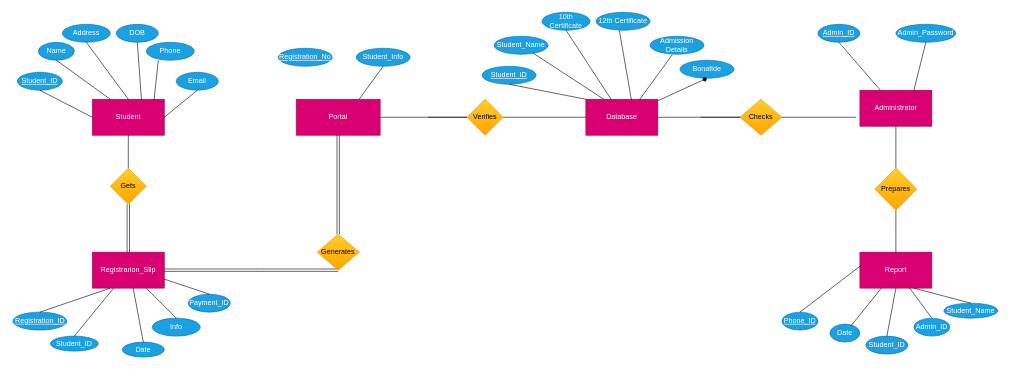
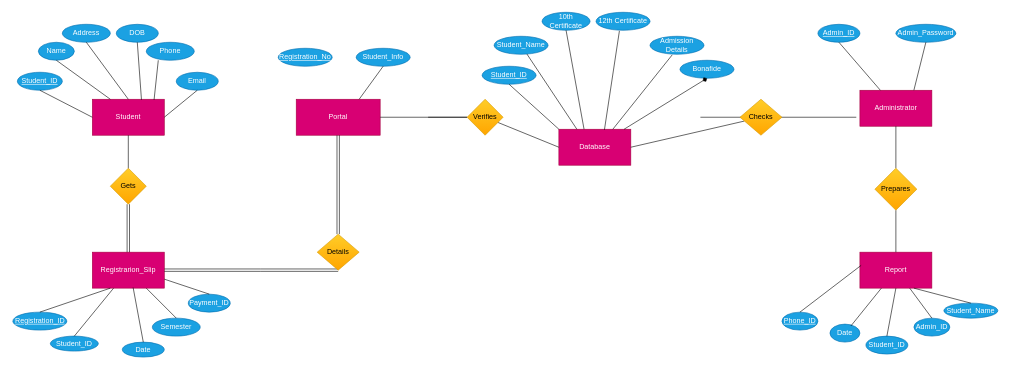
node "Database": moved (622, 117) -> (595, 147)
node "Generates": label "Generates" -> "Details"
node "Info": label "Info" -> "Semester"
